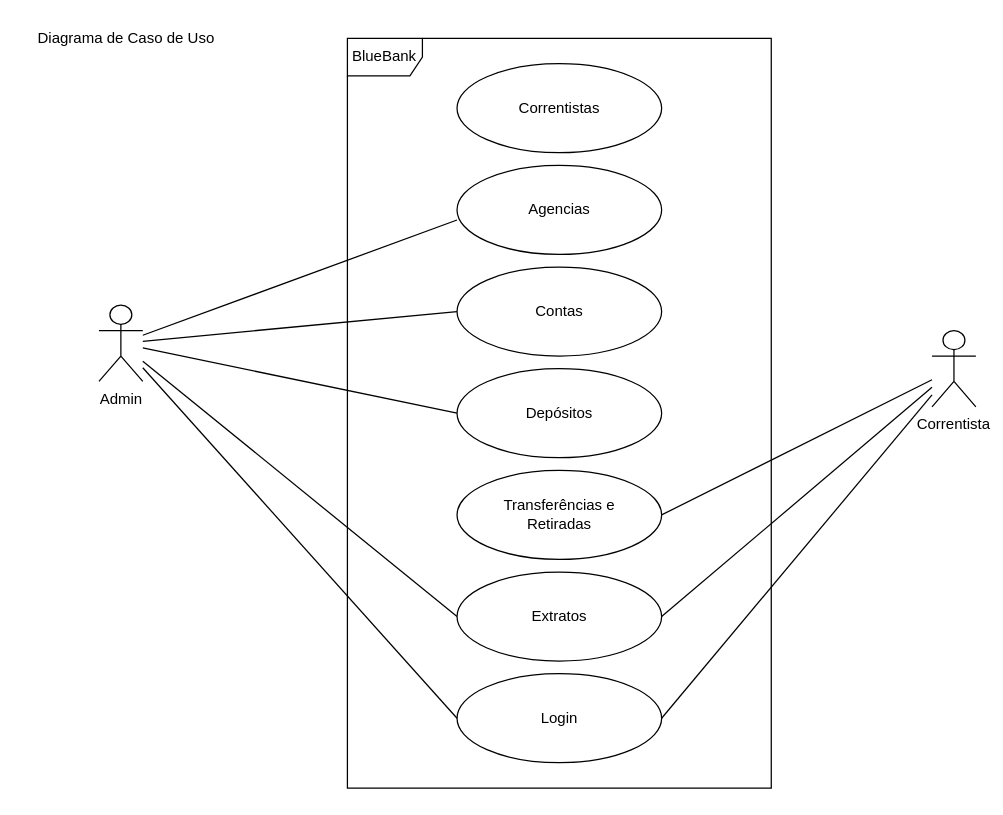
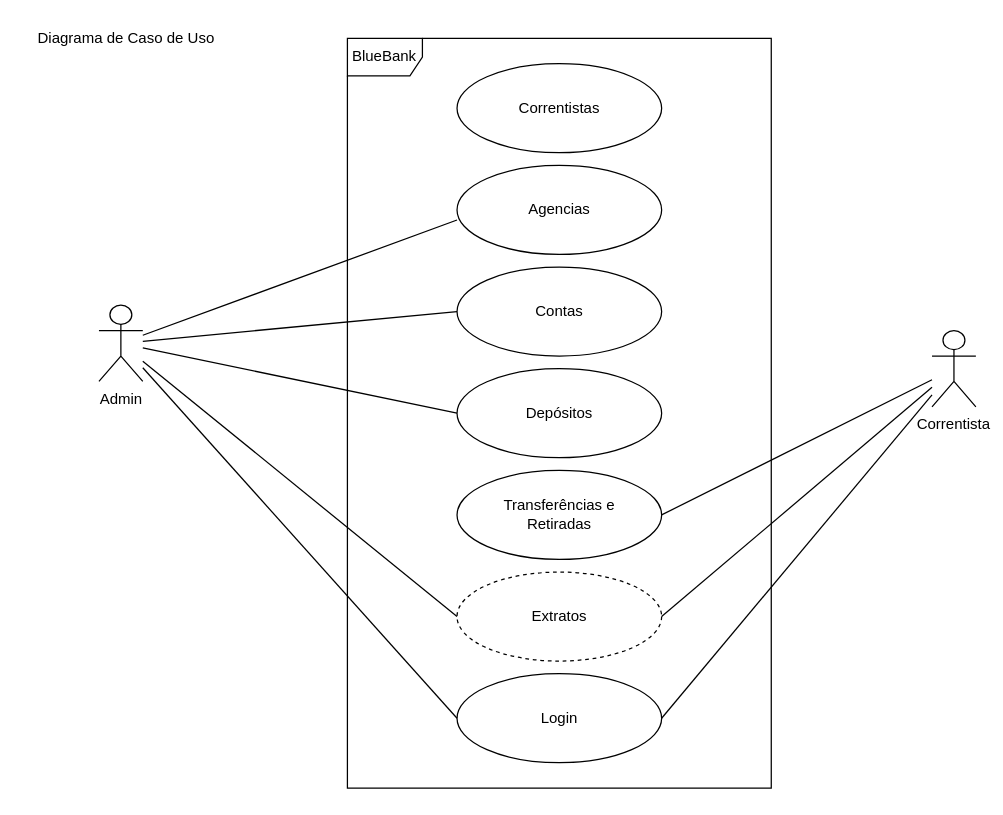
node "Extratos": style solid -> dashed
